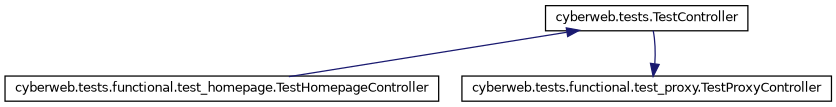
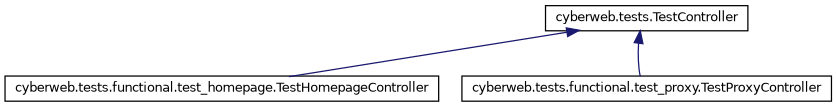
edge "cyberweb.tests.TestController" -> "cyberweb.tests.functional.test_proxy.TestProxyController": reversed
